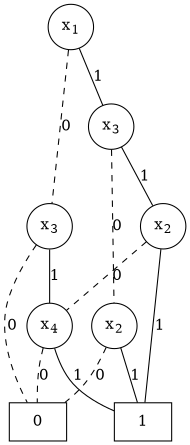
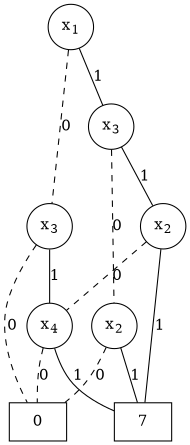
node "1": label "1" -> "7"
